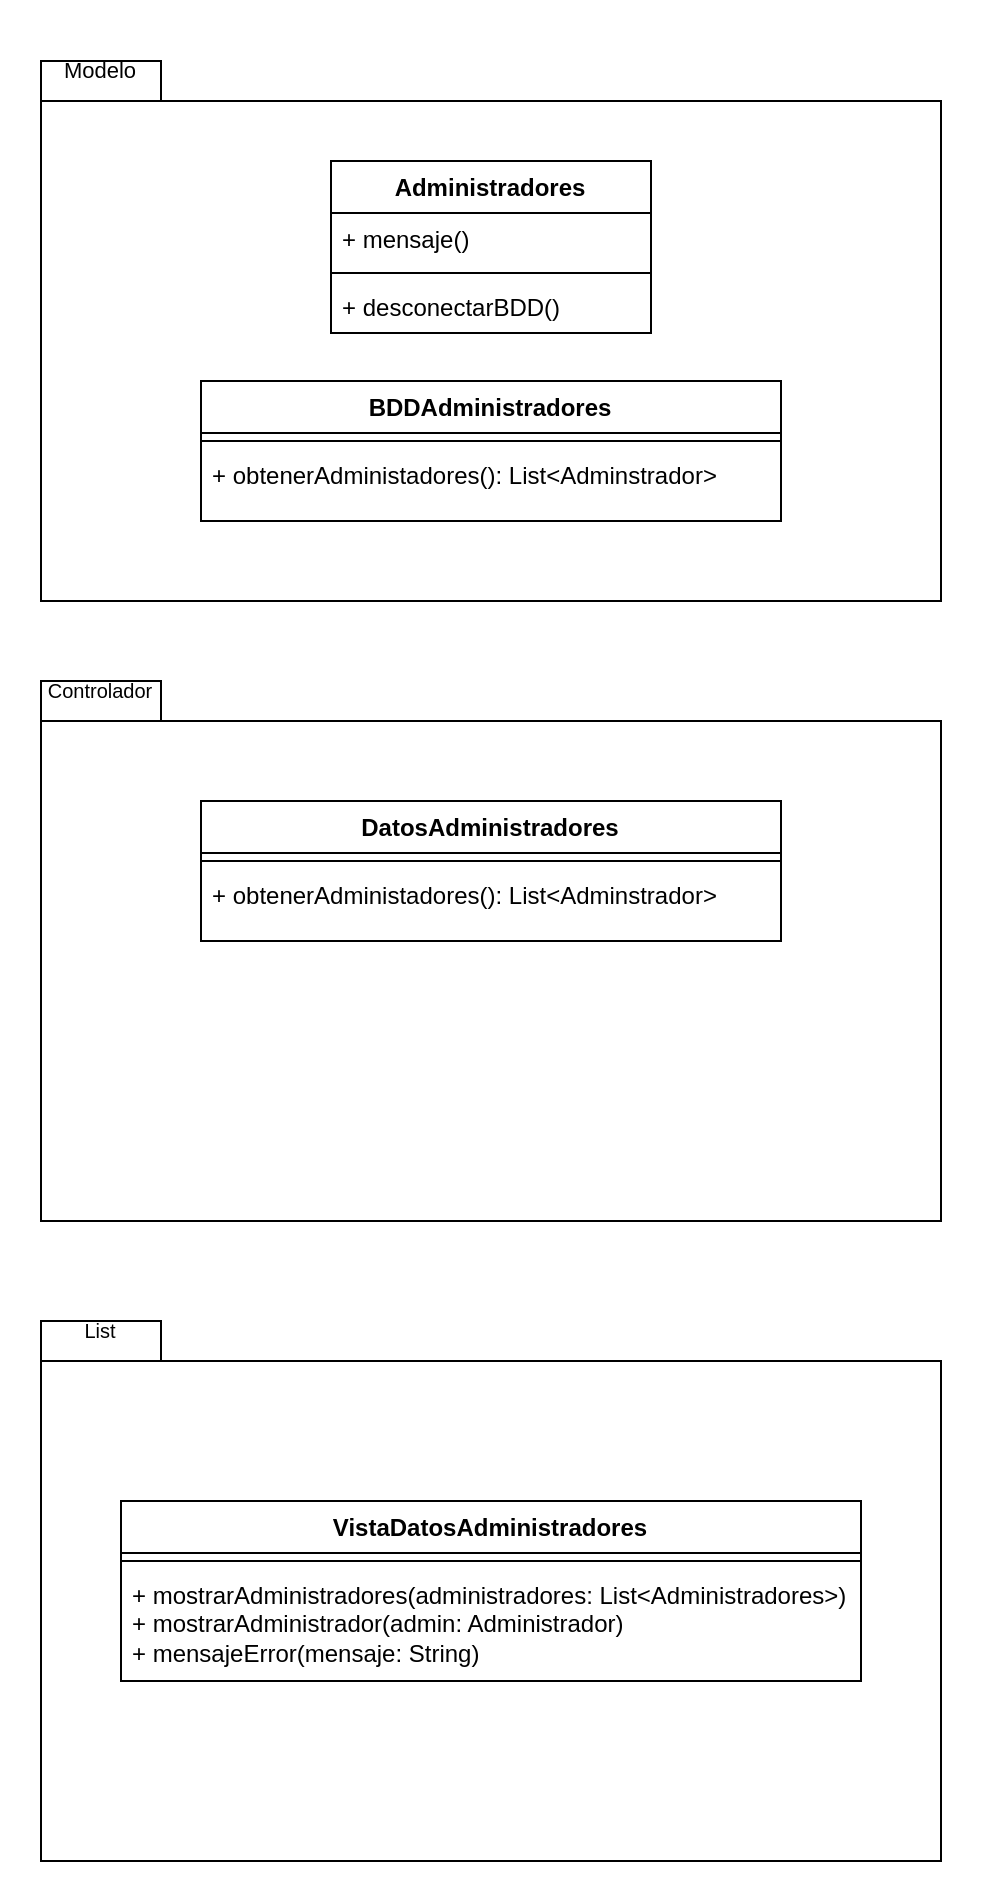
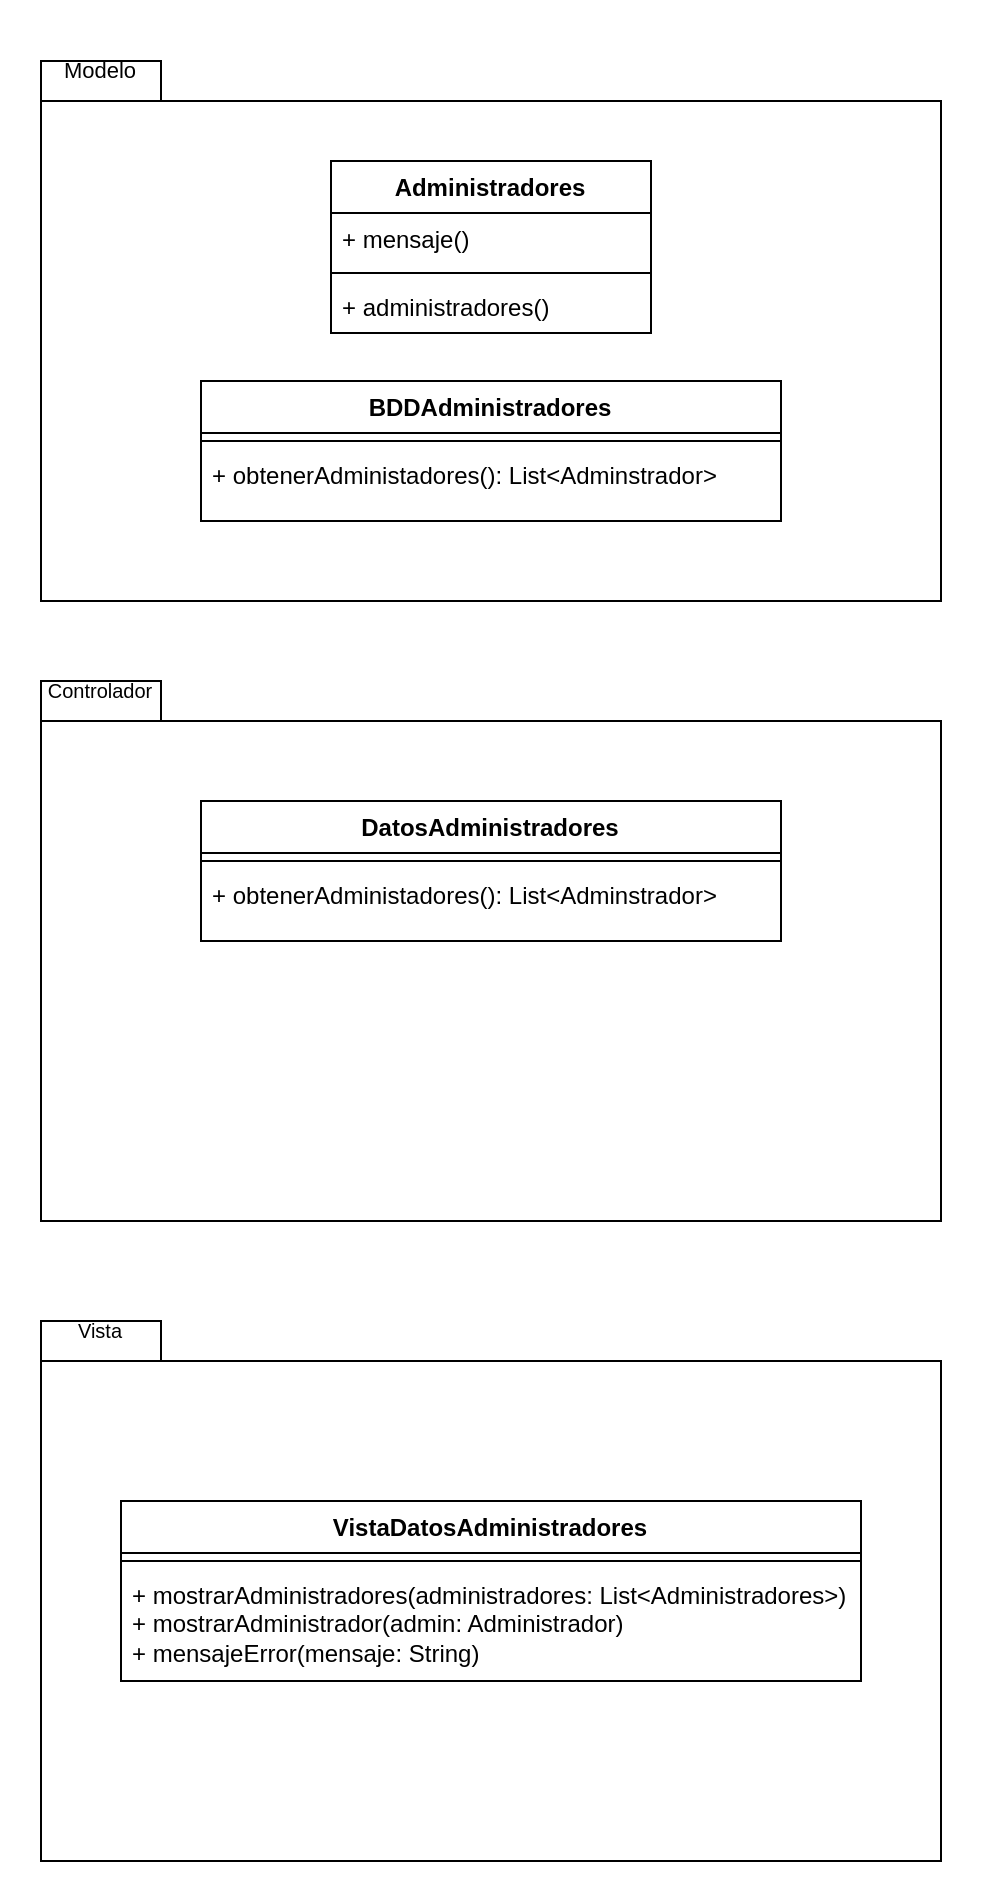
node "+ desconectarBDD()": label "+ desconectarBDD()" -> "+ administradores()"
node "List": label "List" -> "Vista"
